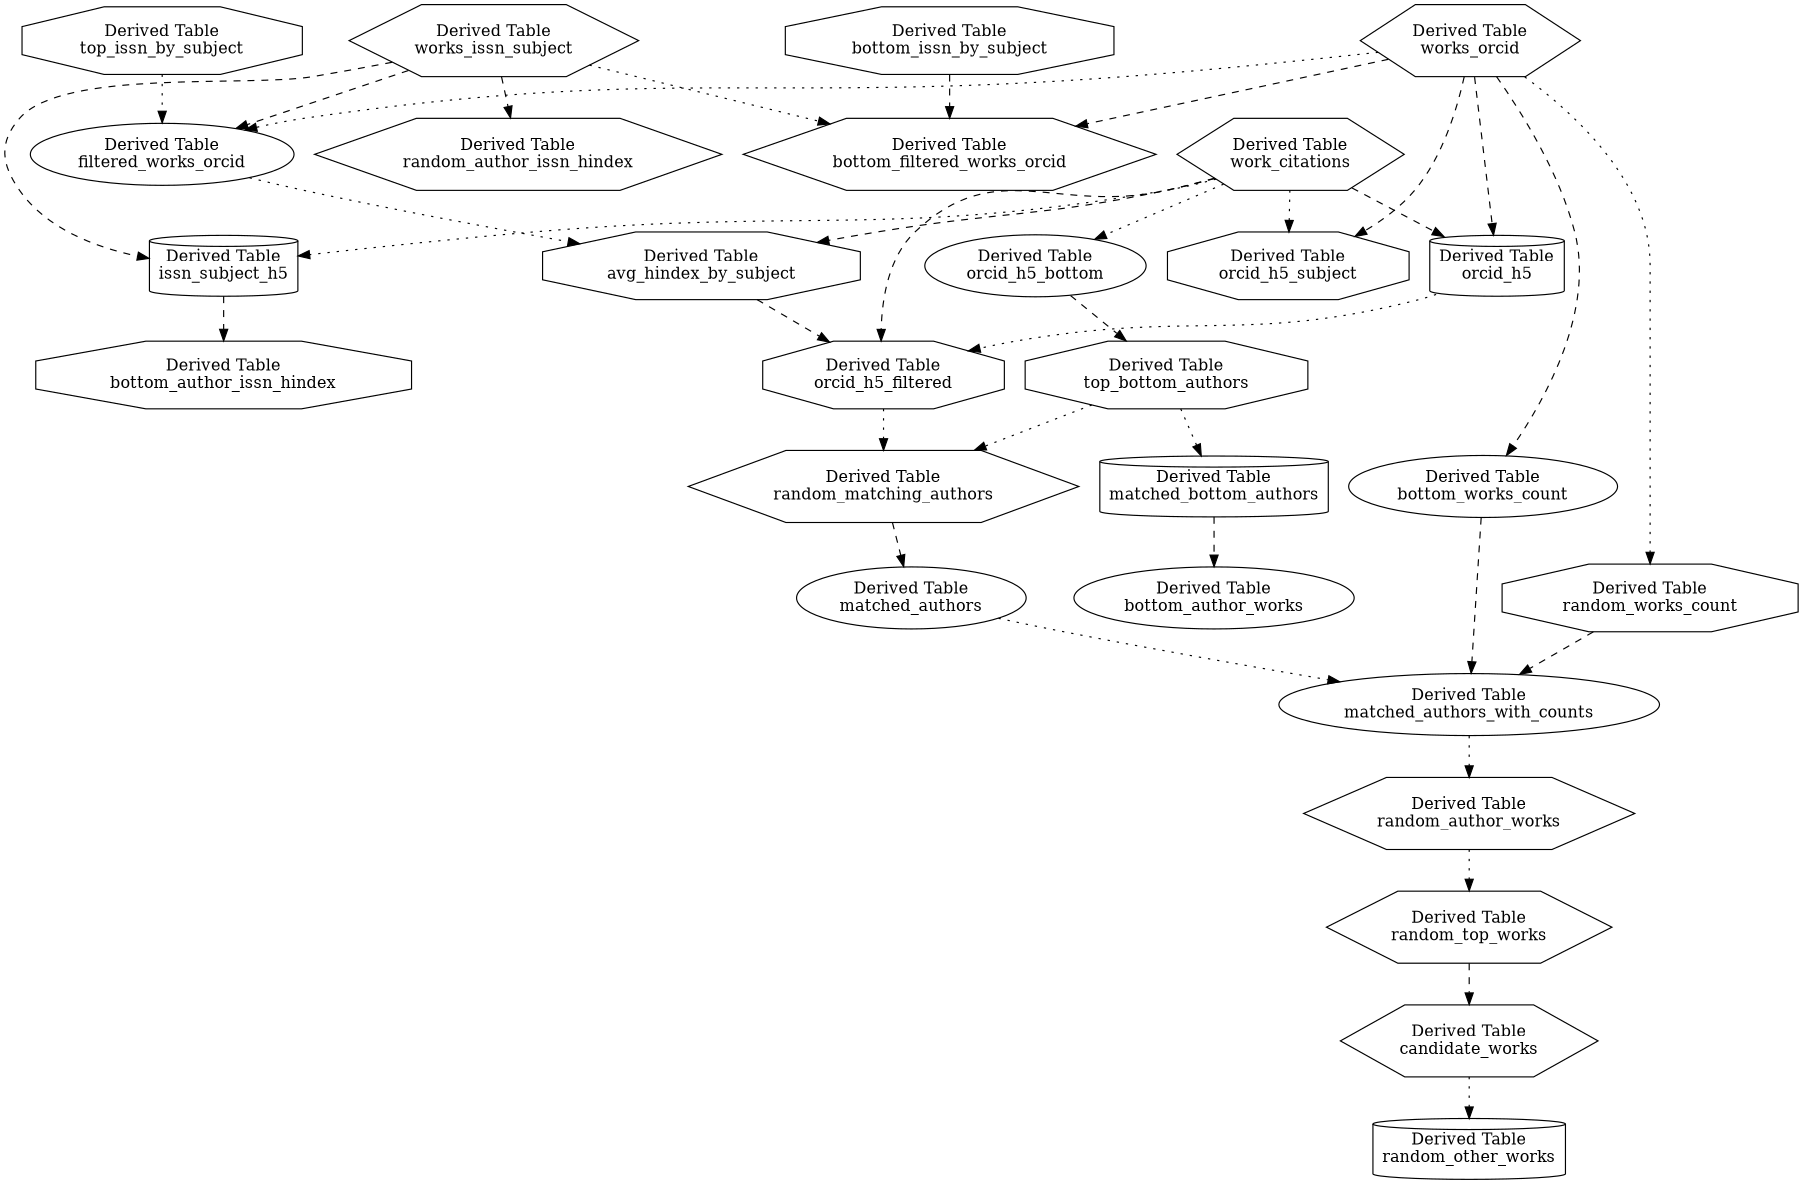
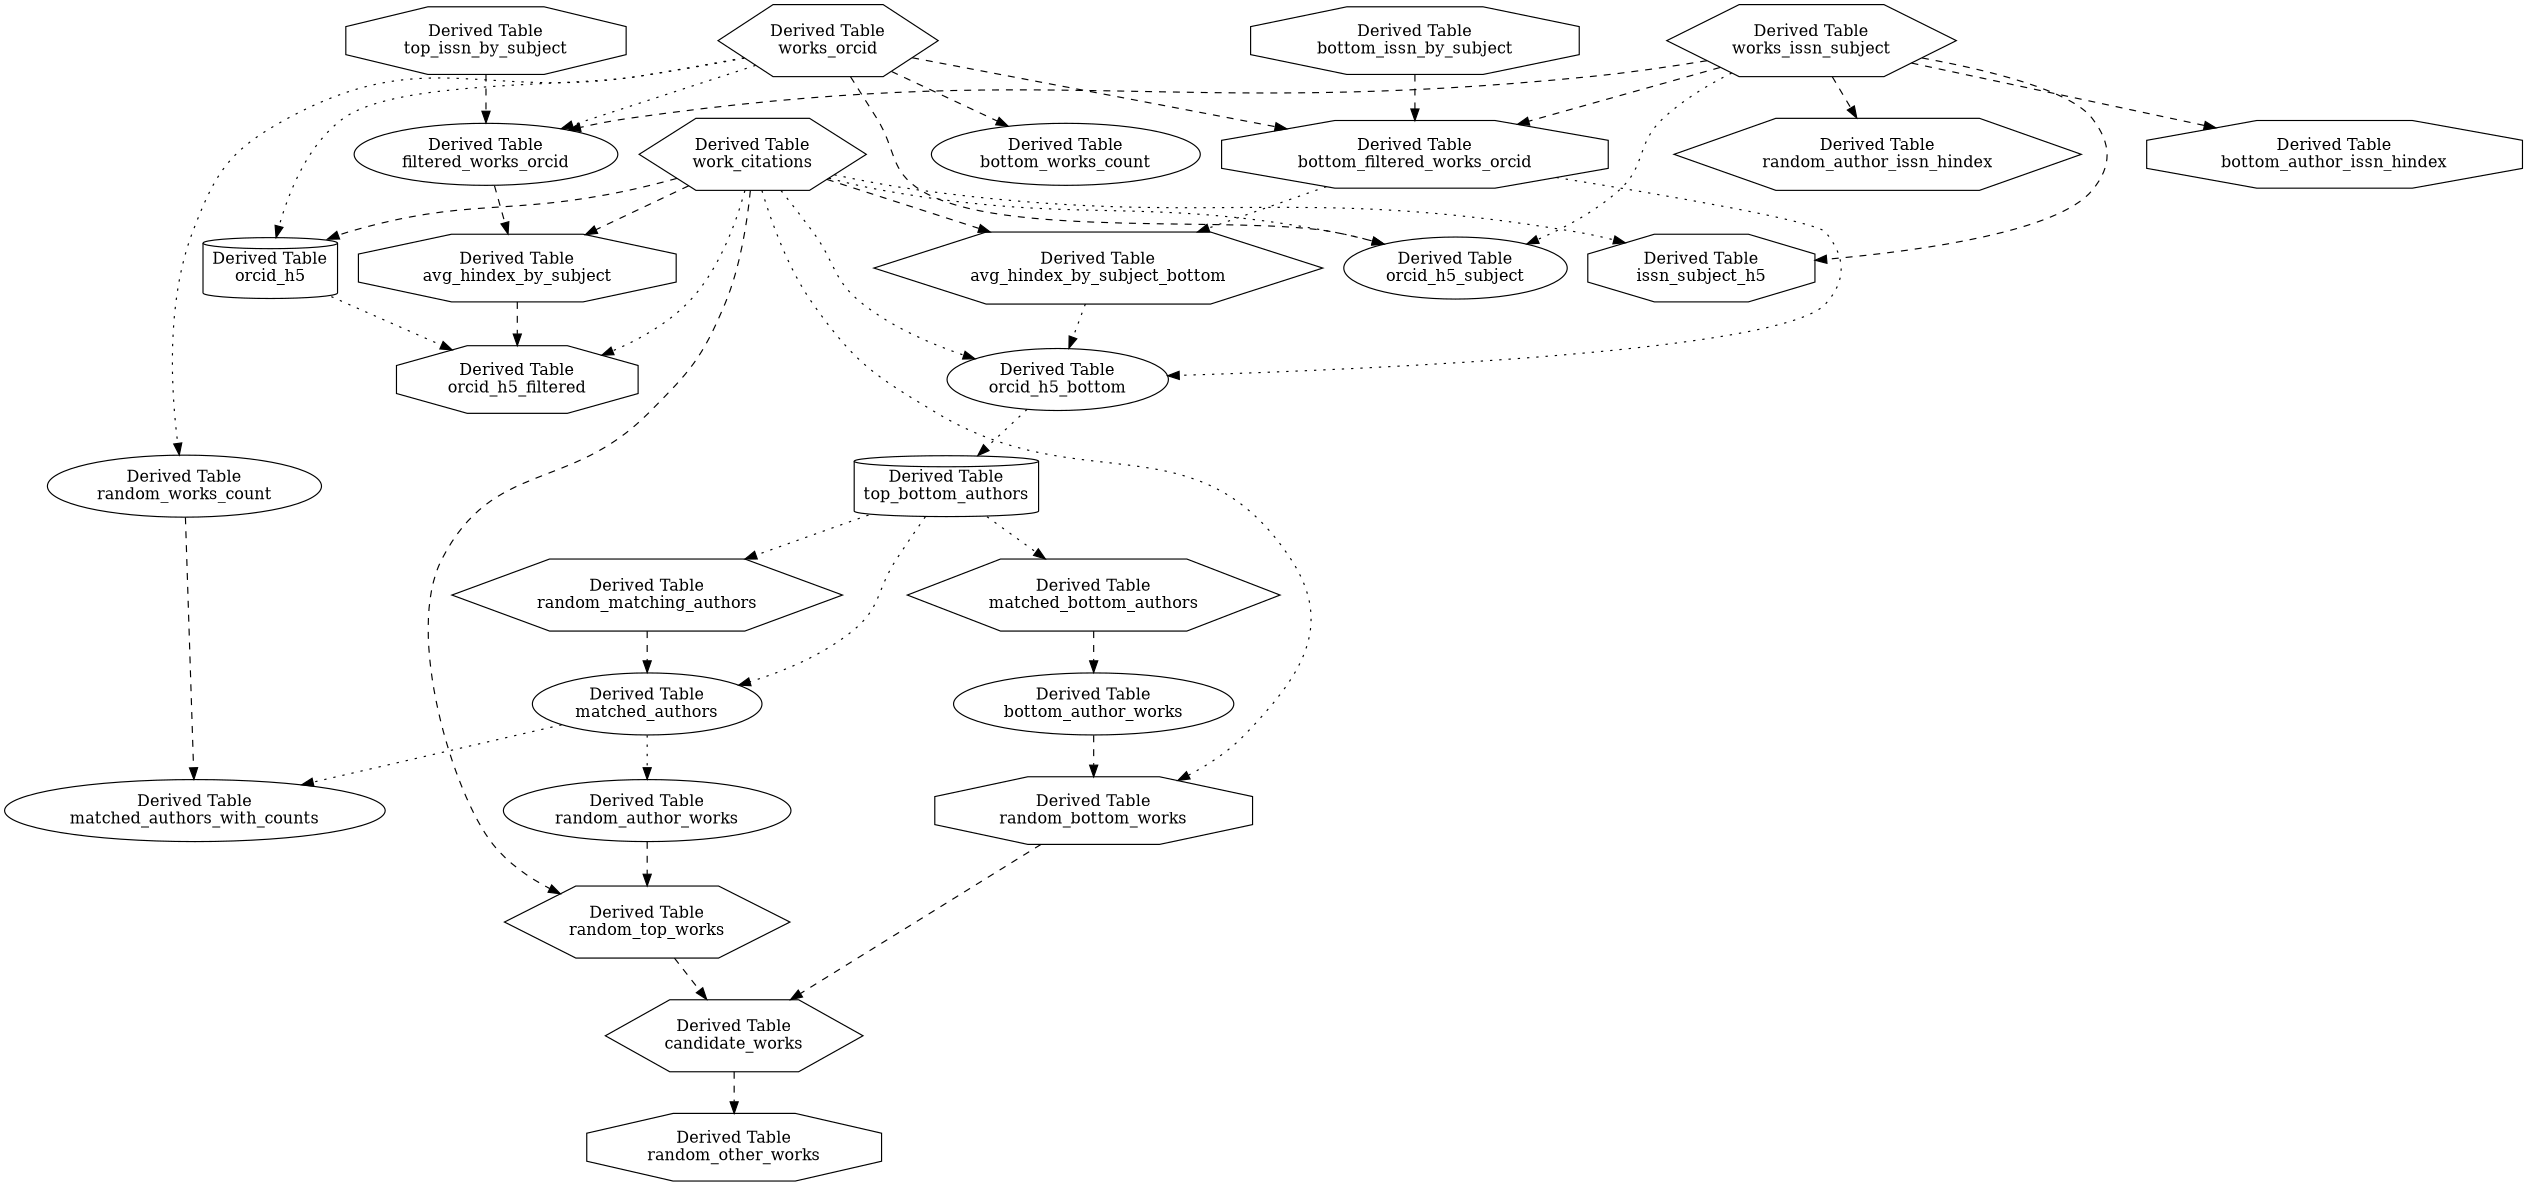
edge "Derived Table top_issn_by_subject" -> "Derived Table filtered_works_orcid": style dotted -> dashed
edge "Derived Table works_issn_subject" -> "Derived Table bottom_filtered_works_orcid": style dotted -> dashed
edge "Derived Table works_orcid" -> "Derived Table orcid_h5": style dashed -> dotted
node "Derived Table bottom_filtered_works_orcid": shape hexagon -> octagon
edge "Derived Table works_issn_subject" -> "Derived Table orcid_h5_subject": added
edge "Derived Table work_citations" -> "Derived Table orcid_h5_filtered": style dashed -> dotted
edge "Derived Table filtered_works_orcid" -> "Derived Table avg_hindex_by_subject": style dotted -> dashed
node "Derived Table issn_subject_h5": shape cylinder -> octagon
node "Derived Table orcid_h5_subject": shape octagon -> ellipse
node "Derived Table avg_hindex_by_subject_bottom": added
edge "Derived Table issn_subject_h5" -> "Derived Table bottom_author_issn_hindex": now "Derived Table works_issn_subject" -> "Derived Table bottom_author_issn_hindex"
edge "Derived Table orcid_h5_bottom" -> "Derived Table top_bottom_authors": style dashed -> dotted
edge "Derived Table bottom_filtered_works_orcid" -> "Derived Table orcid_h5_bottom": added
node "Derived Table top_bottom_authors": shape octagon -> cylinder
edge "Derived Table orcid_h5_filtered" -> "Derived Table random_matching_authors": removed
node "Derived Table matched_bottom_authors": shape cylinder -> hexagon
edge "Derived Table work_citations" -> "Derived Table random_top_works": added
edge "Derived Table bottom_works_count" -> "Derived Table matched_authors_with_counts": removed
node "Derived Table random_works_count": shape octagon -> ellipse
edge "Derived Table top_bottom_authors" -> "Derived Table matched_authors": added
edge "Derived Table matched_authors_with_counts" -> "Derived Table random_author_works": now "Derived Table matched_authors" -> "Derived Table random_author_works"
node "Derived Table random_bottom_works": added
node "Derived Table random_author_works": shape hexagon -> ellipse
edge "Derived Table random_author_works" -> "Derived Table random_top_works": style dotted -> dashed
edge "Derived Table candidate_works" -> "Derived Table random_other_works": style dotted -> dashed
node "Derived Table random_other_works": shape cylinder -> octagon
